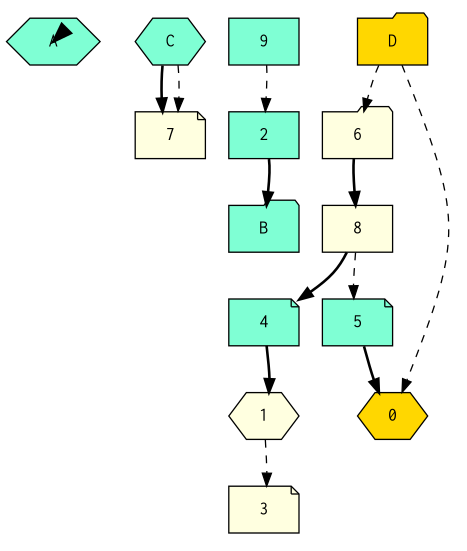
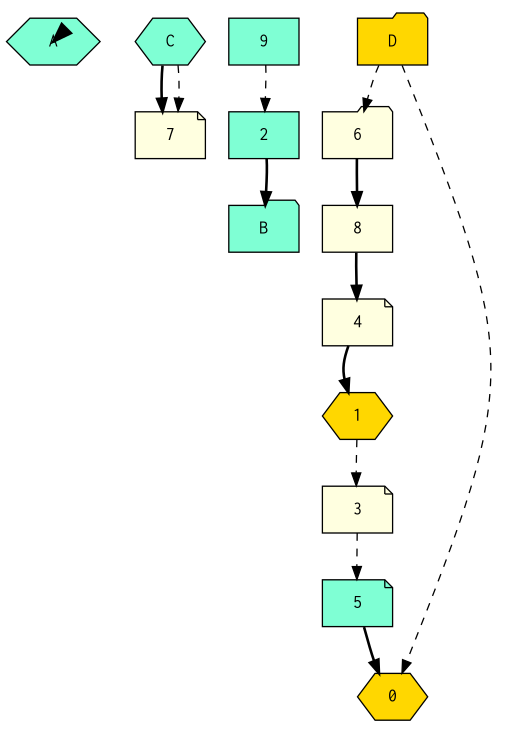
edge "8" -> "5": now "3" -> "5"
node "4": fillcolor aquamarine -> lightyellow
node "1": fillcolor lightyellow -> gold
